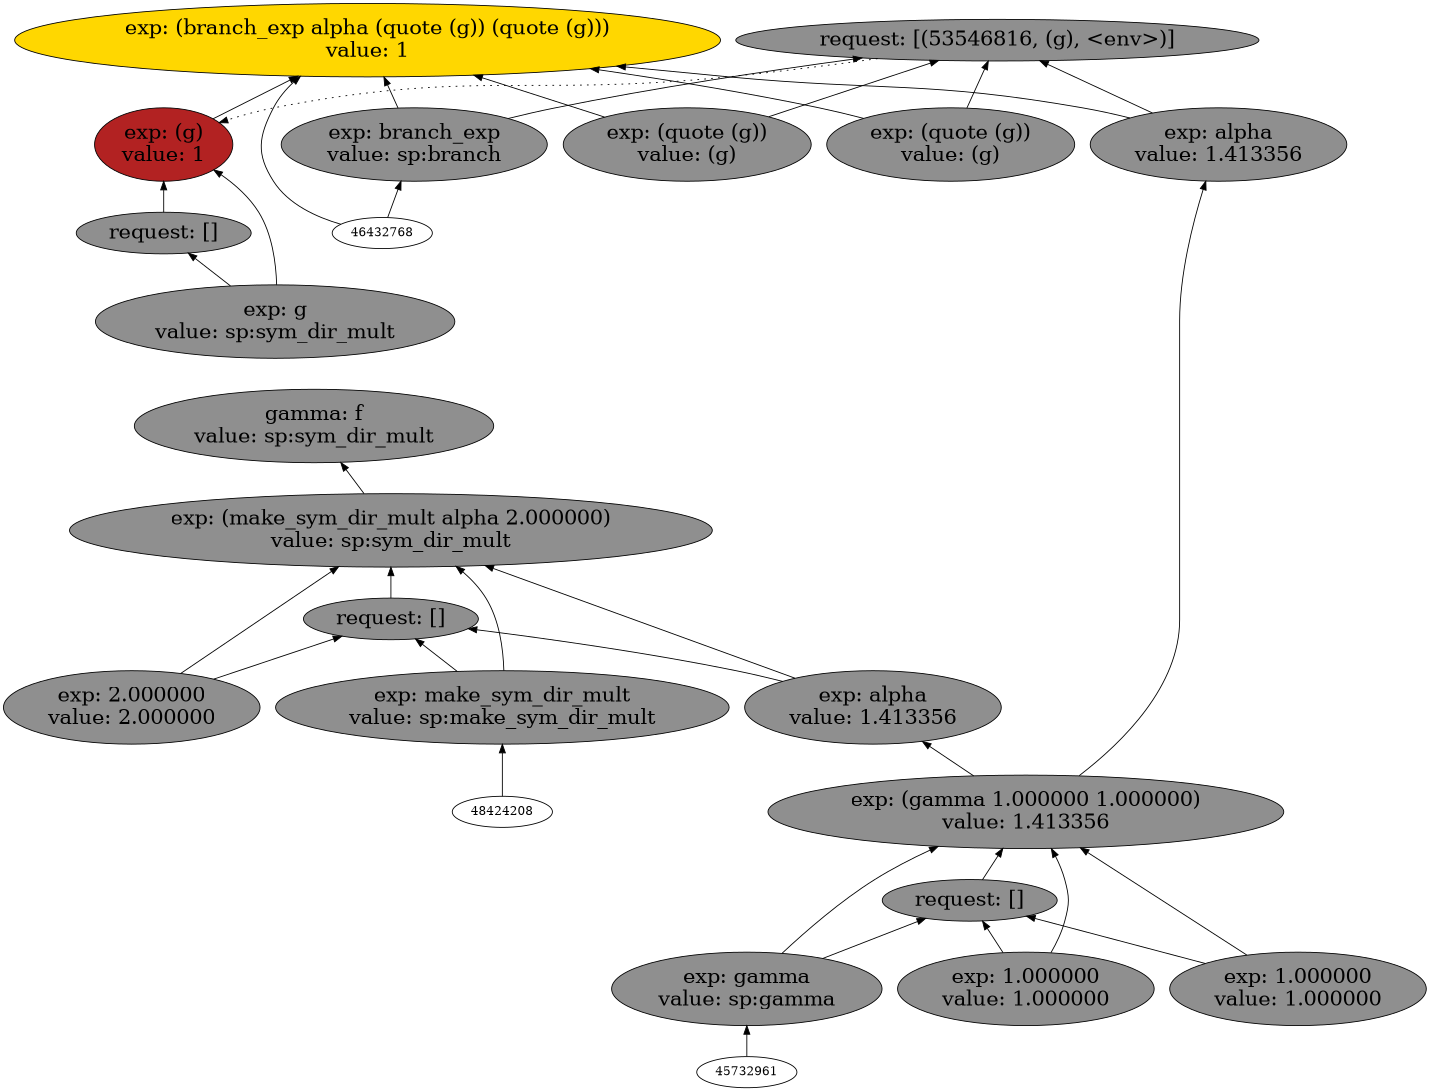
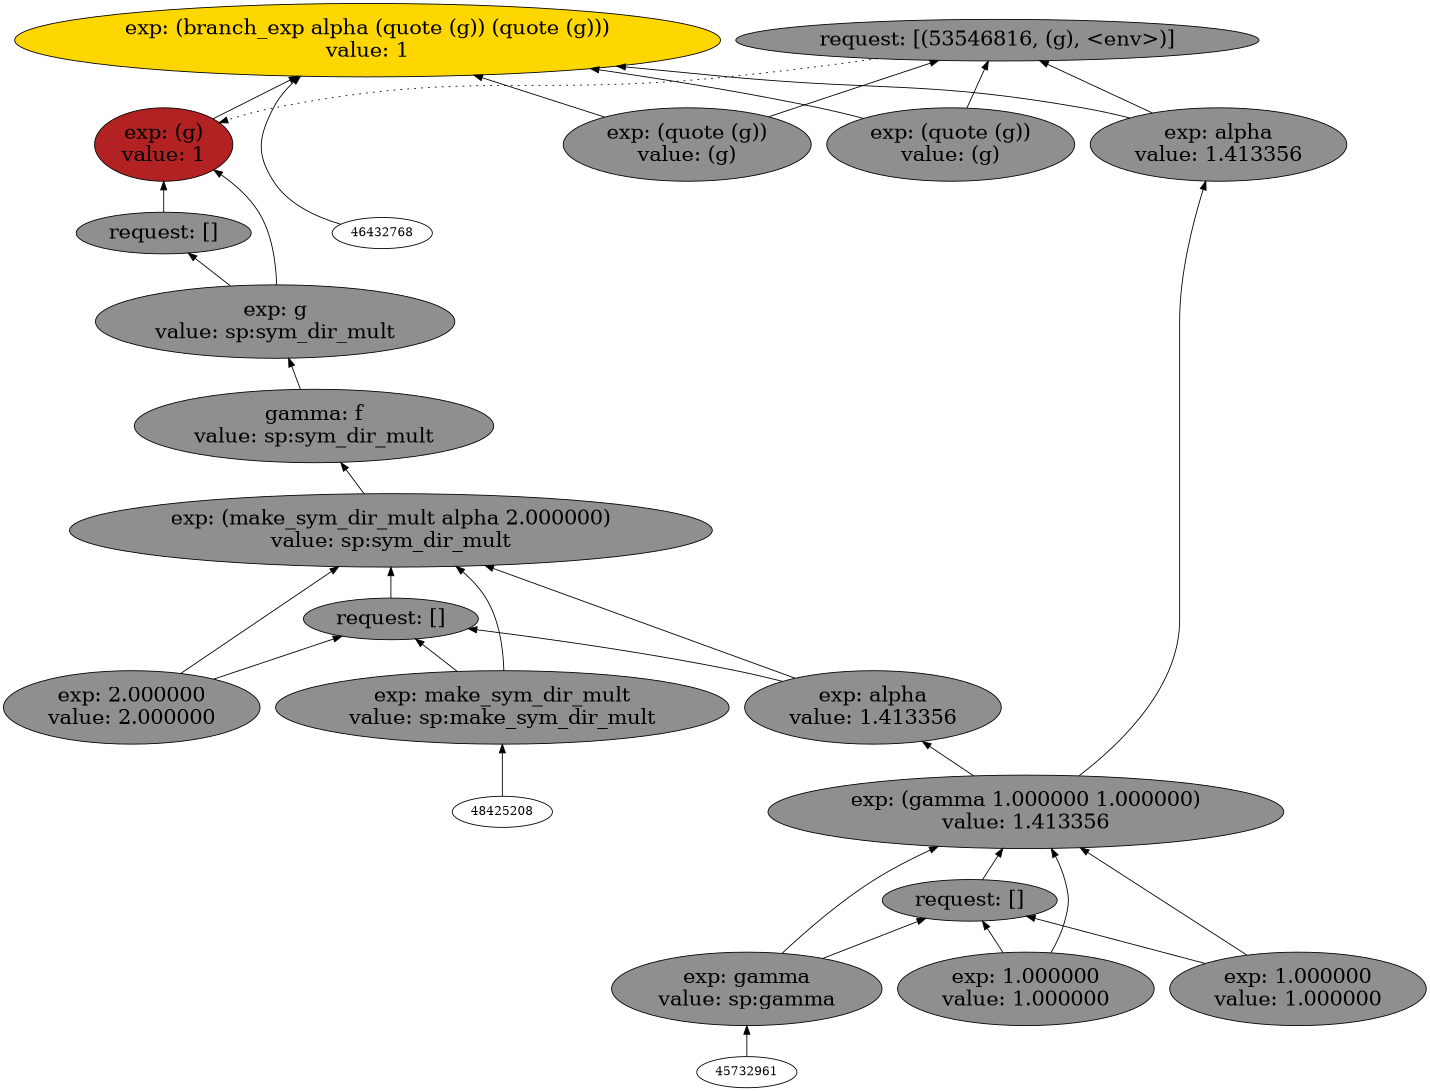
node "exp: branch_exp value: sp:branch": removed
edge "gamma: f value: sp:sym_dir_mult" -> "exp: g value: sp:sym_dir_mult": added
node "48424208": label "48424208" -> "48425208"
